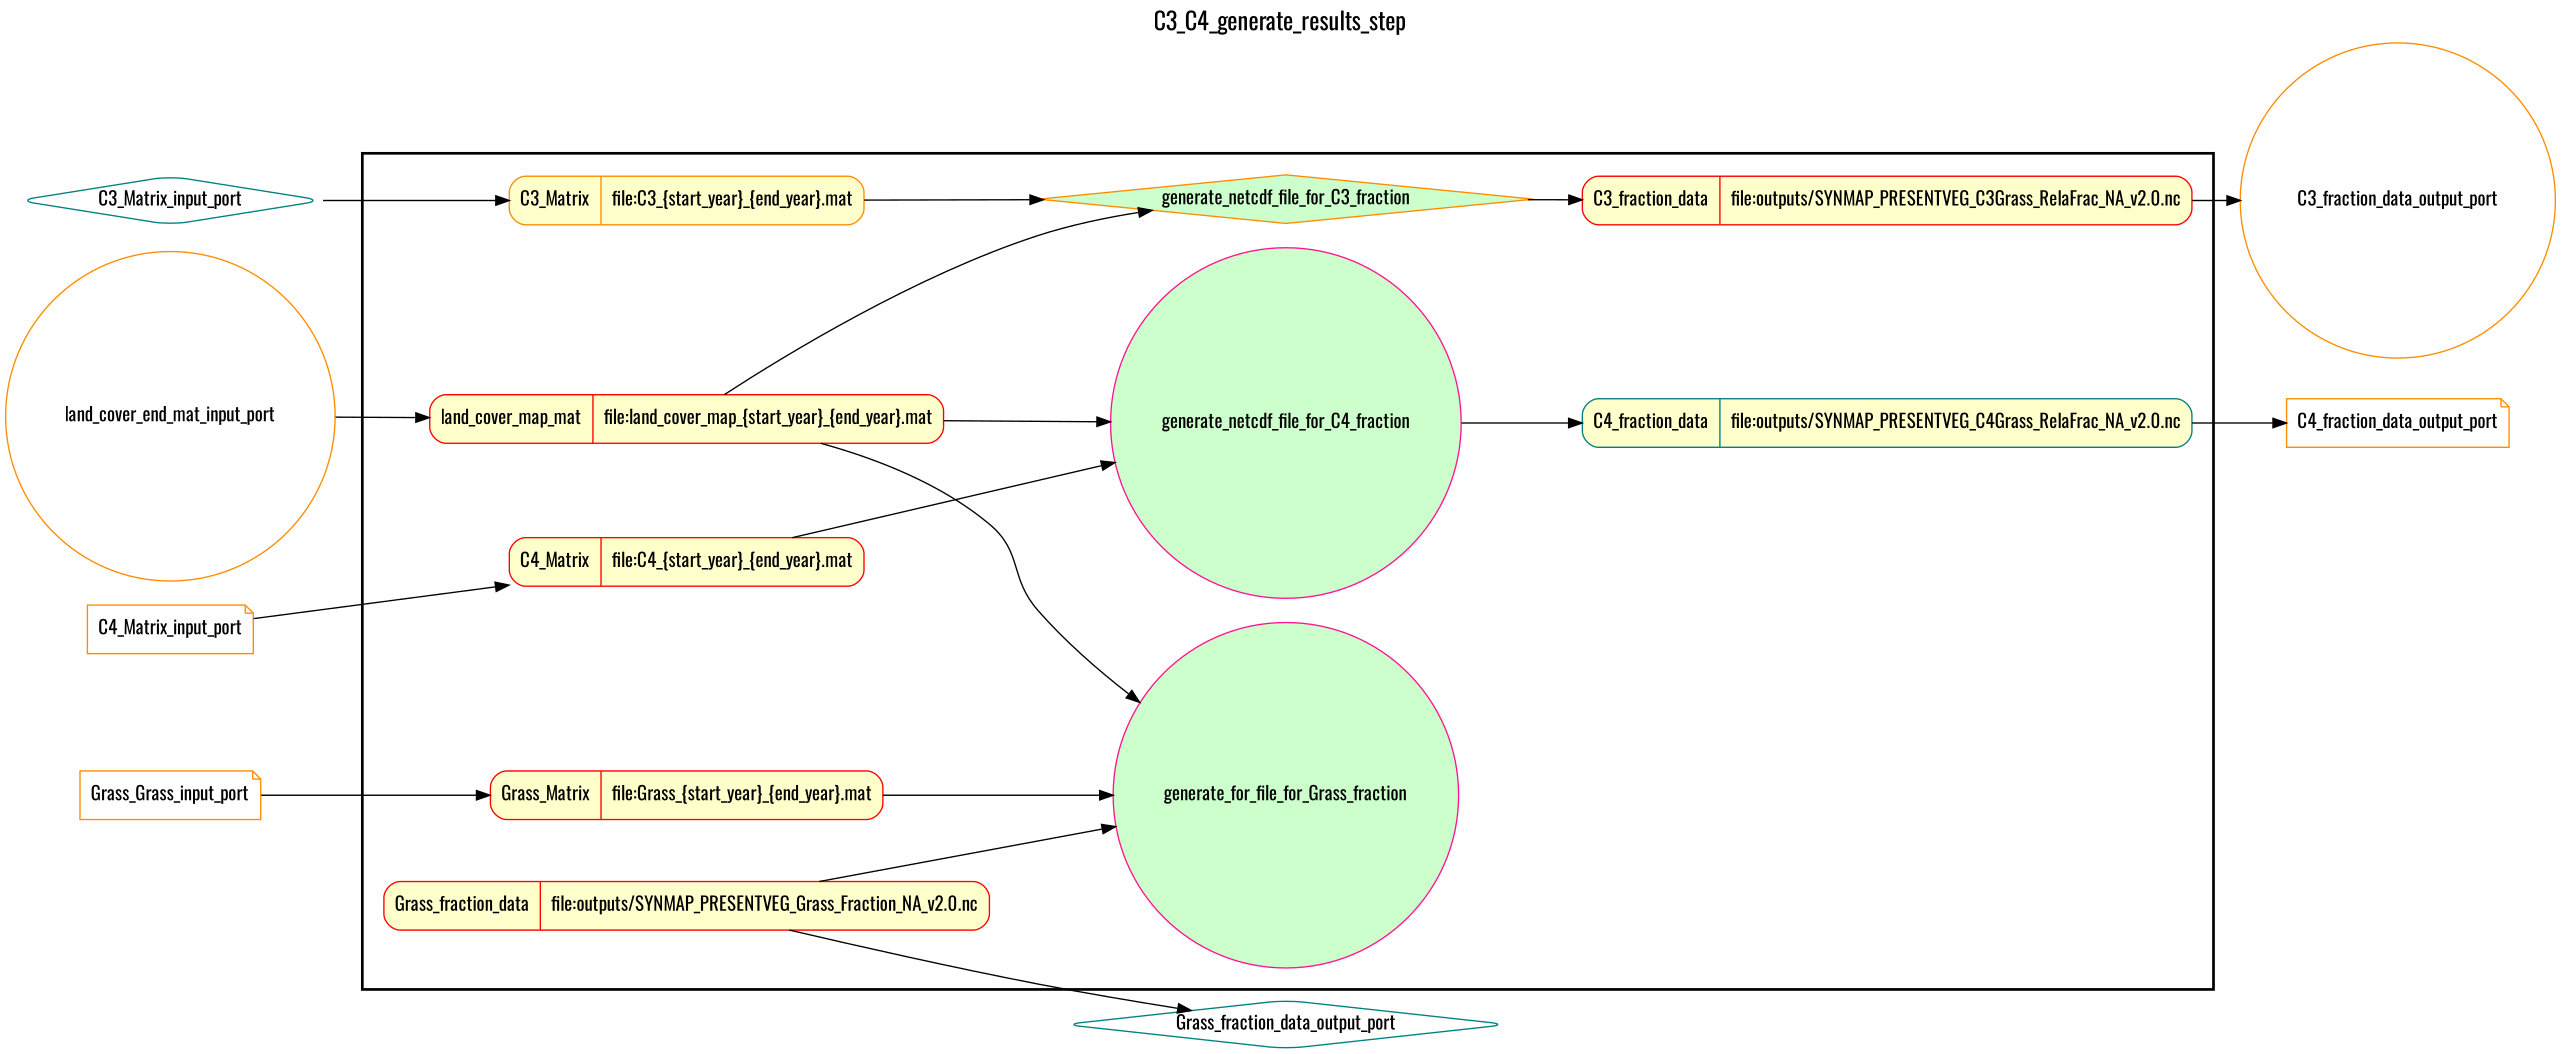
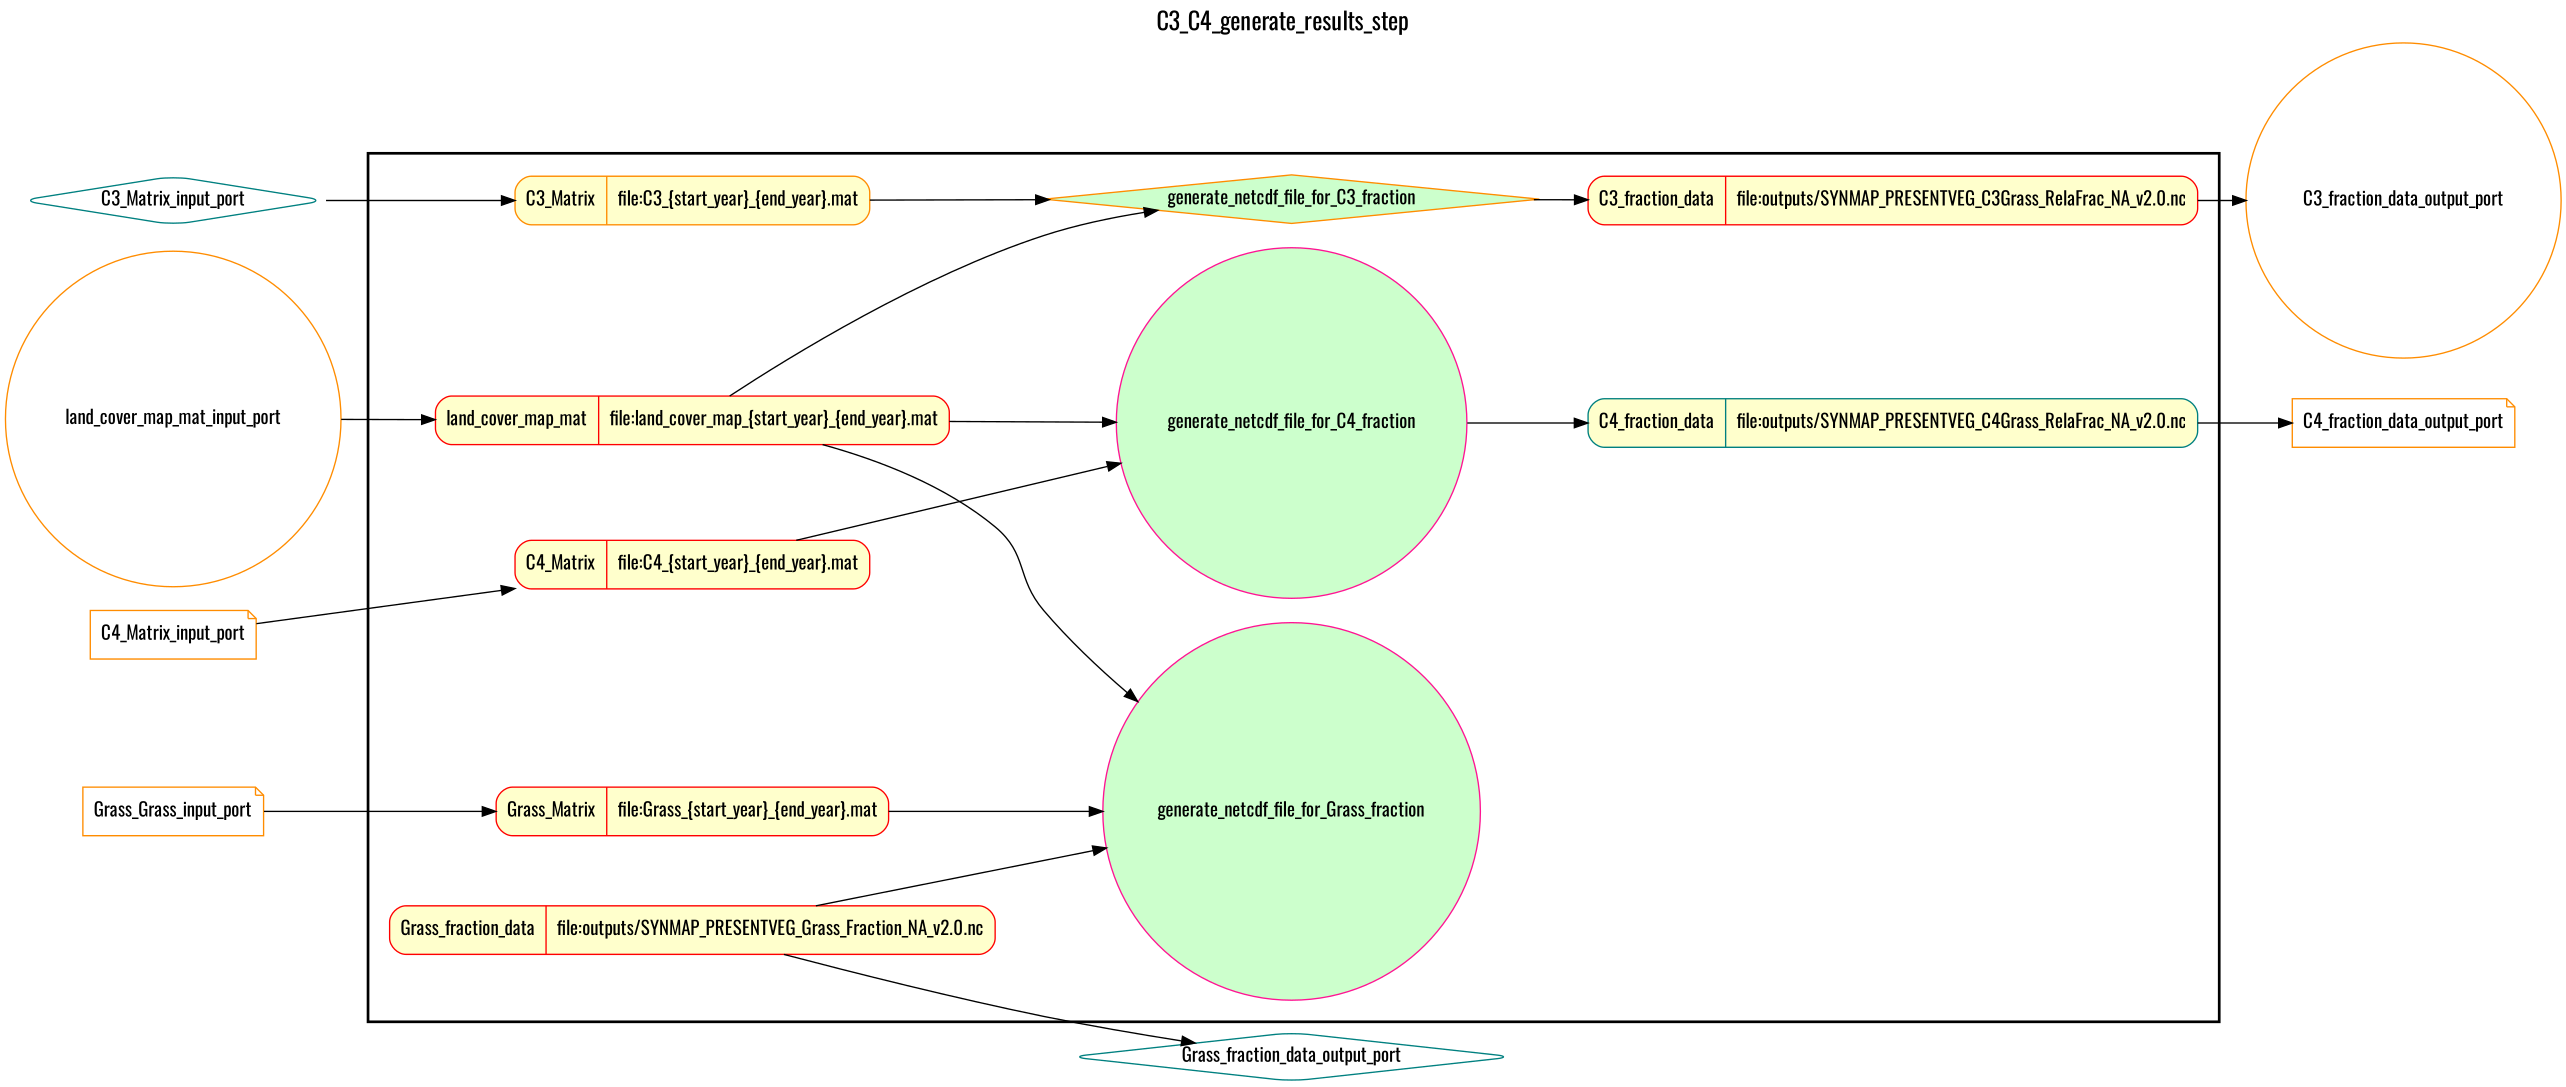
node "land_cover_end_mat_input_port": label "land_cover_end_mat_input_port" -> "land_cover_map_mat_input_port"
node "generate_for_file_for_Grass_fraction": label "generate_for_file_for_Grass_fraction" -> "generate_netcdf_file_for_Grass_fraction"
